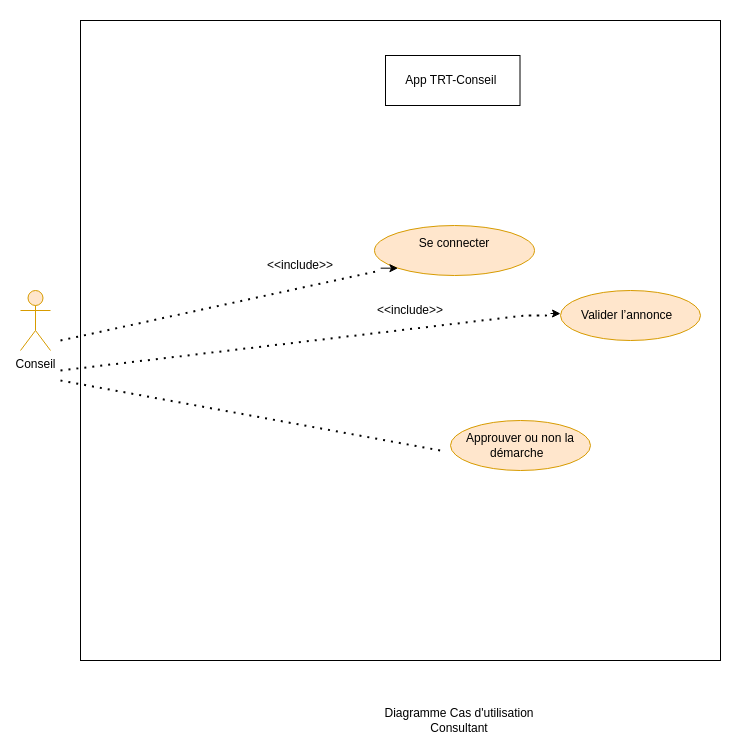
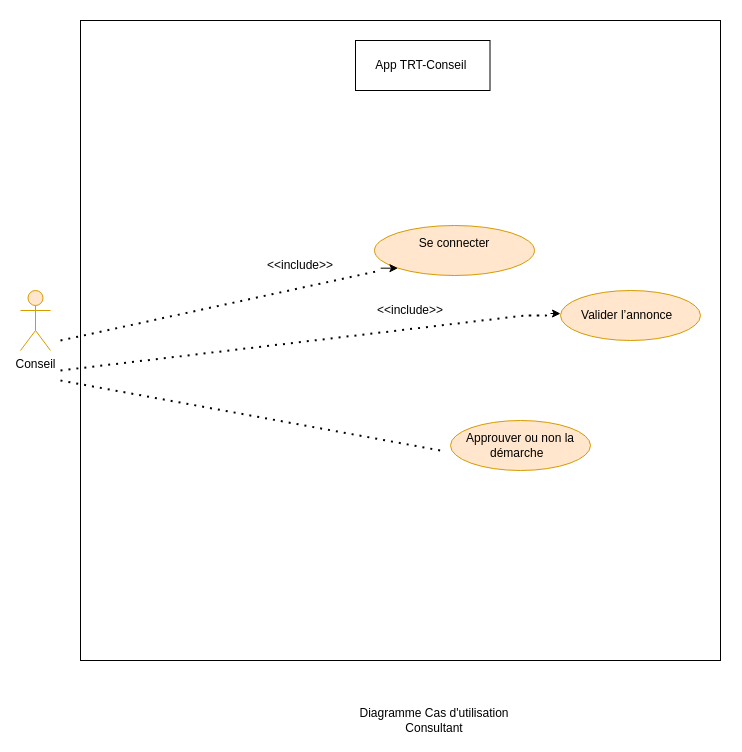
node "App TRT-Conseil": moved (453, 81) -> (423, 66)
node "Diagramme Cas d'utilisation Consultant": moved (460, 721) -> (435, 721)
